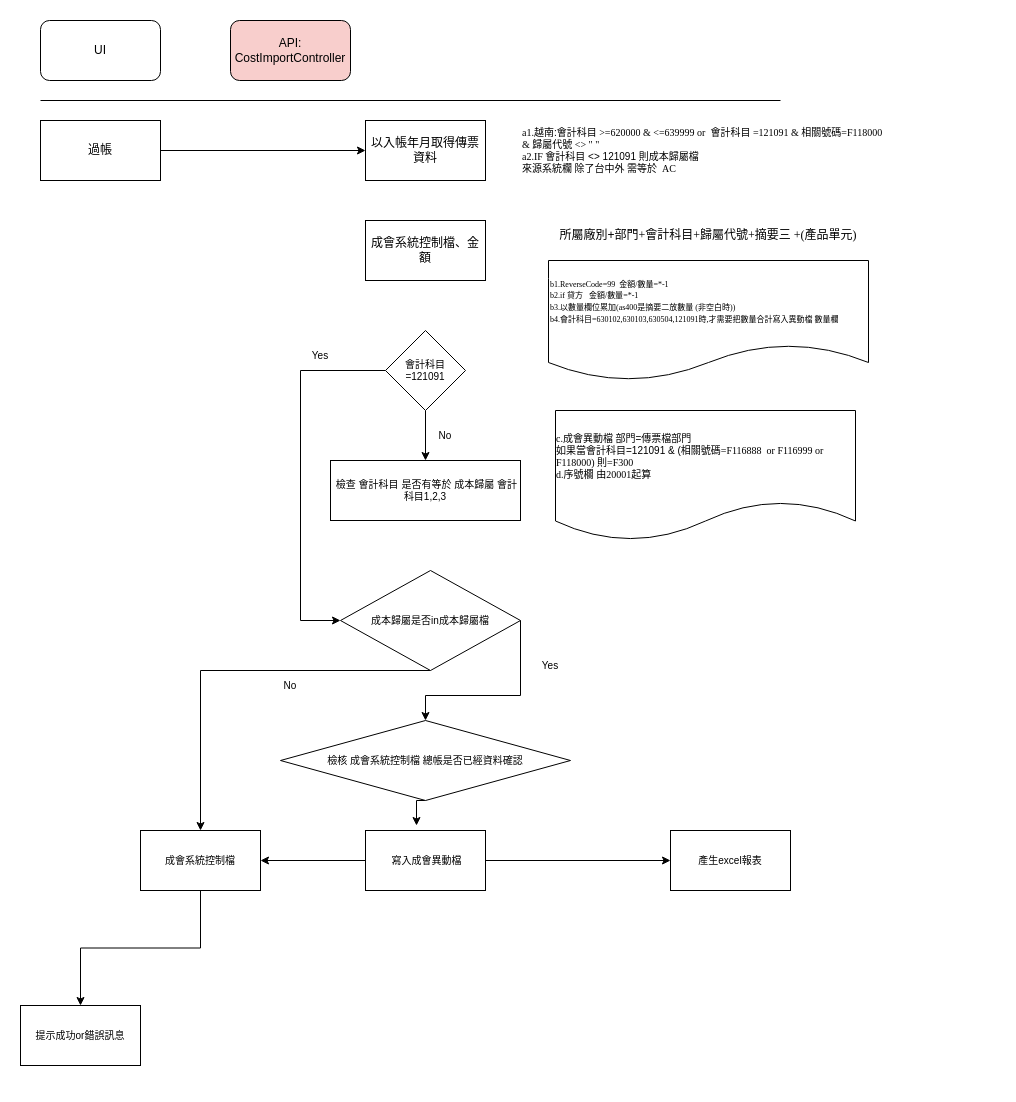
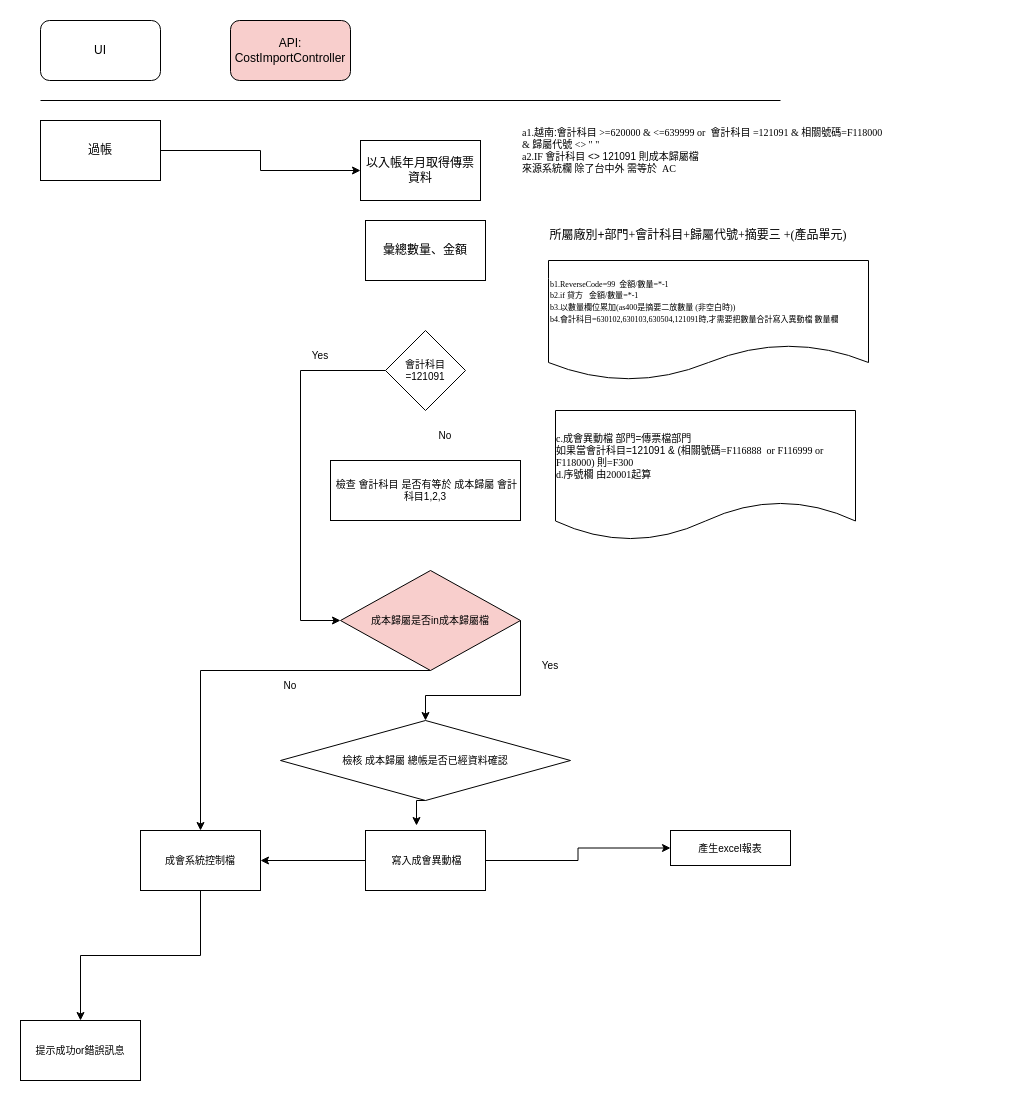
node "以入帳年月取得傳票資料": moved (426, 151) -> (421, 171)
node "所屬廠別+部門+會計科目+歸屬代號+摘要三 +(產品單元)": moved (709, 236) -> (699, 236)
node "成會系統控制檔、金額": label "成會系統控制檔、金額" -> "彙總數量、金額"
edge "會計科目 =121091" -> "檢查 會計科目 是否有等於 成本歸屬 會計科目1,2,3": removed
node "成本歸屬是否in成本歸屬檔": fillcolor #ffffff -> #f8cecc
node "檢核 成會系統控制檔 總帳是否已經資料確認": label "檢核 成會系統控制檔 總帳是否已經資料確認" -> "檢核 成本歸屬 總帳是否已經資料確認"
node "產生excel報表": size 120x60 -> 120x35
node "提示成功or錯誤訊息": moved (81, 1036) -> (81, 1051)
